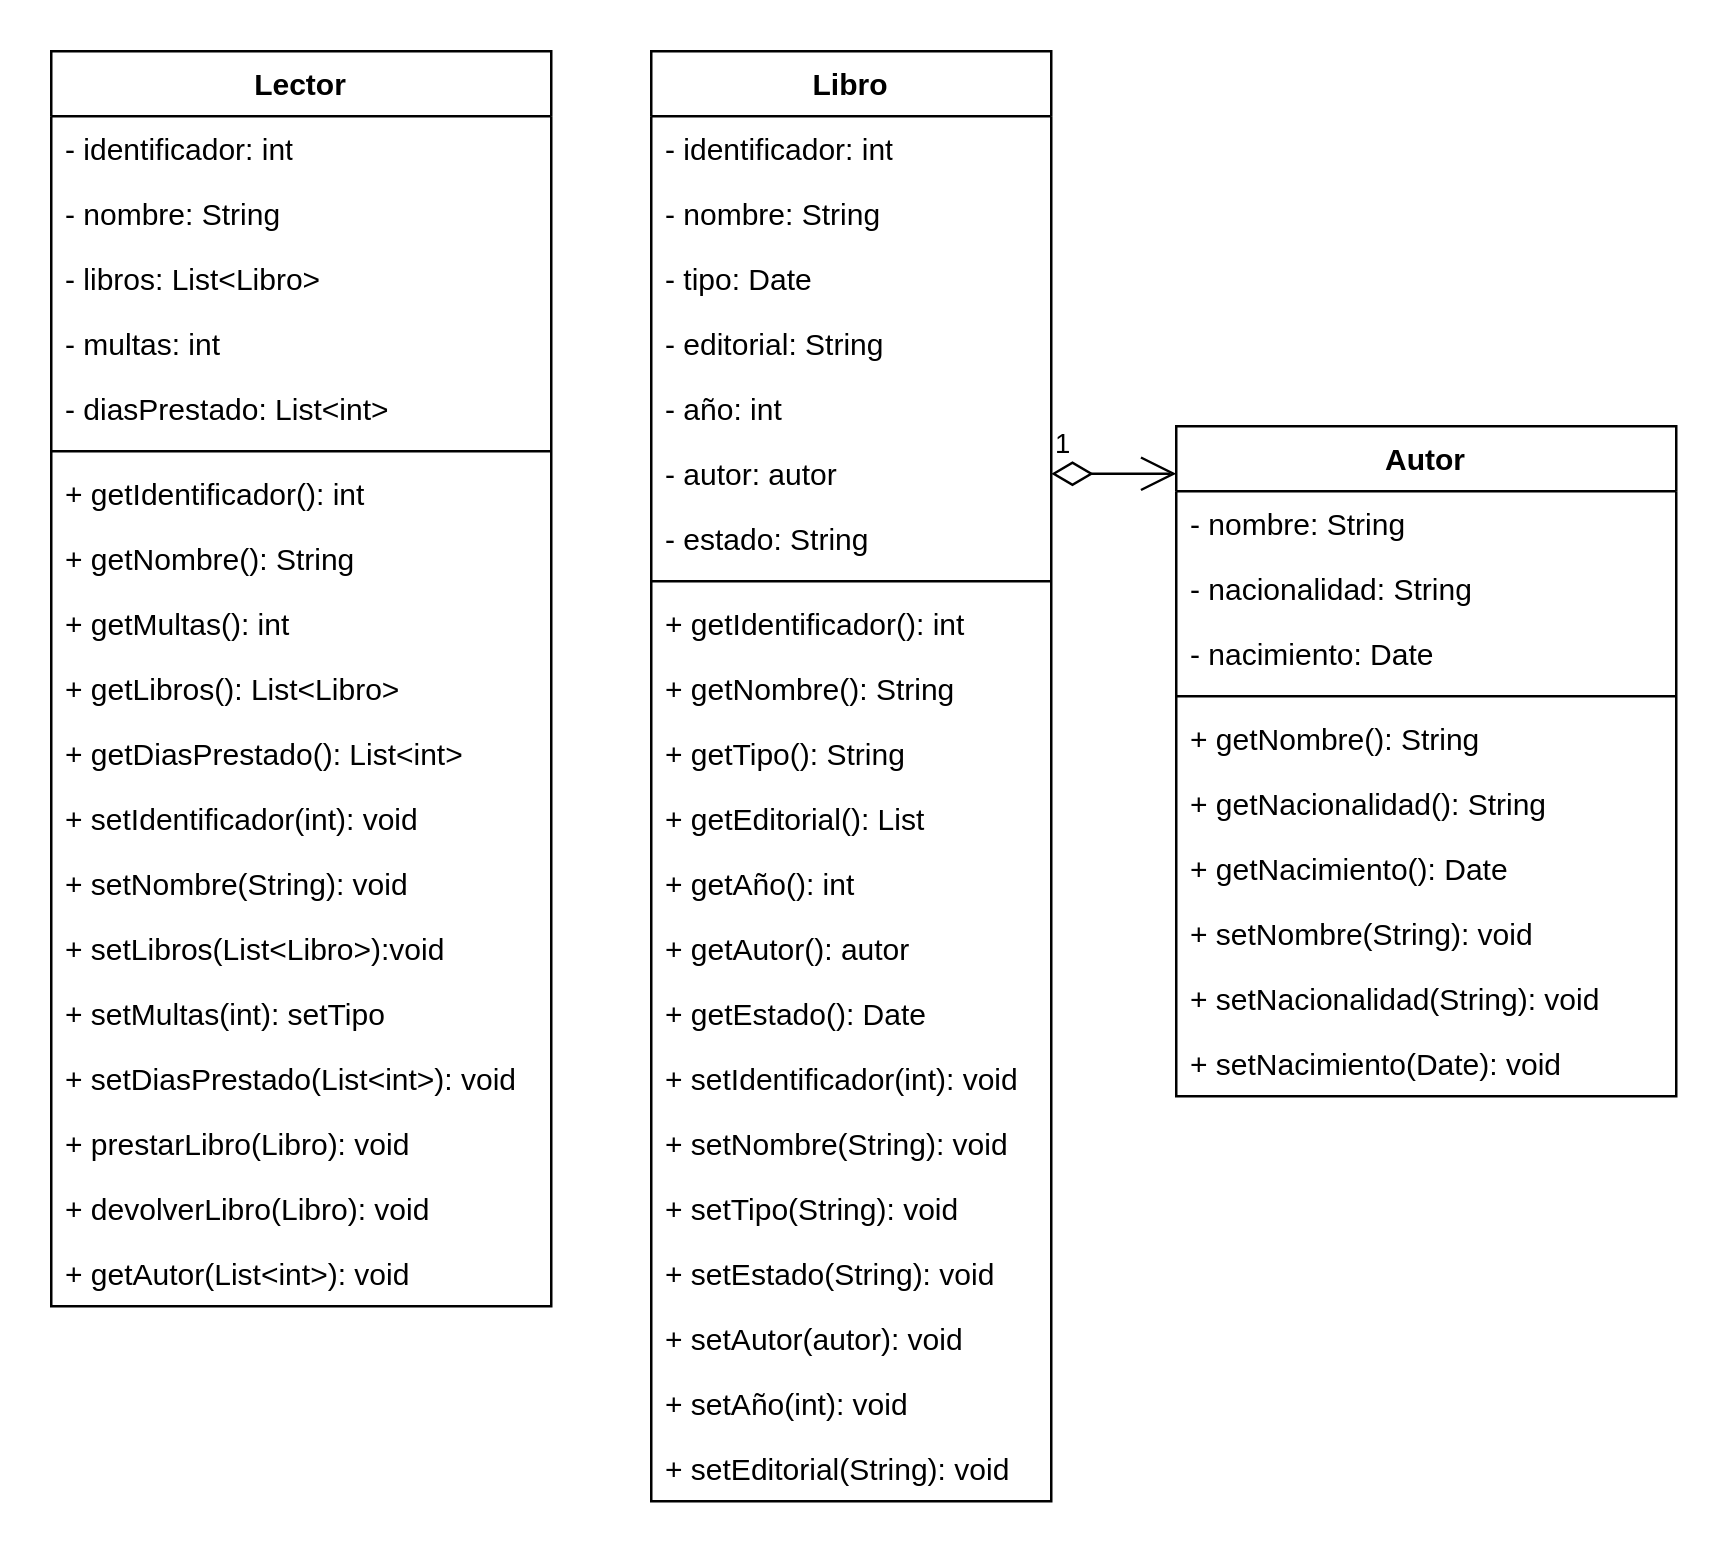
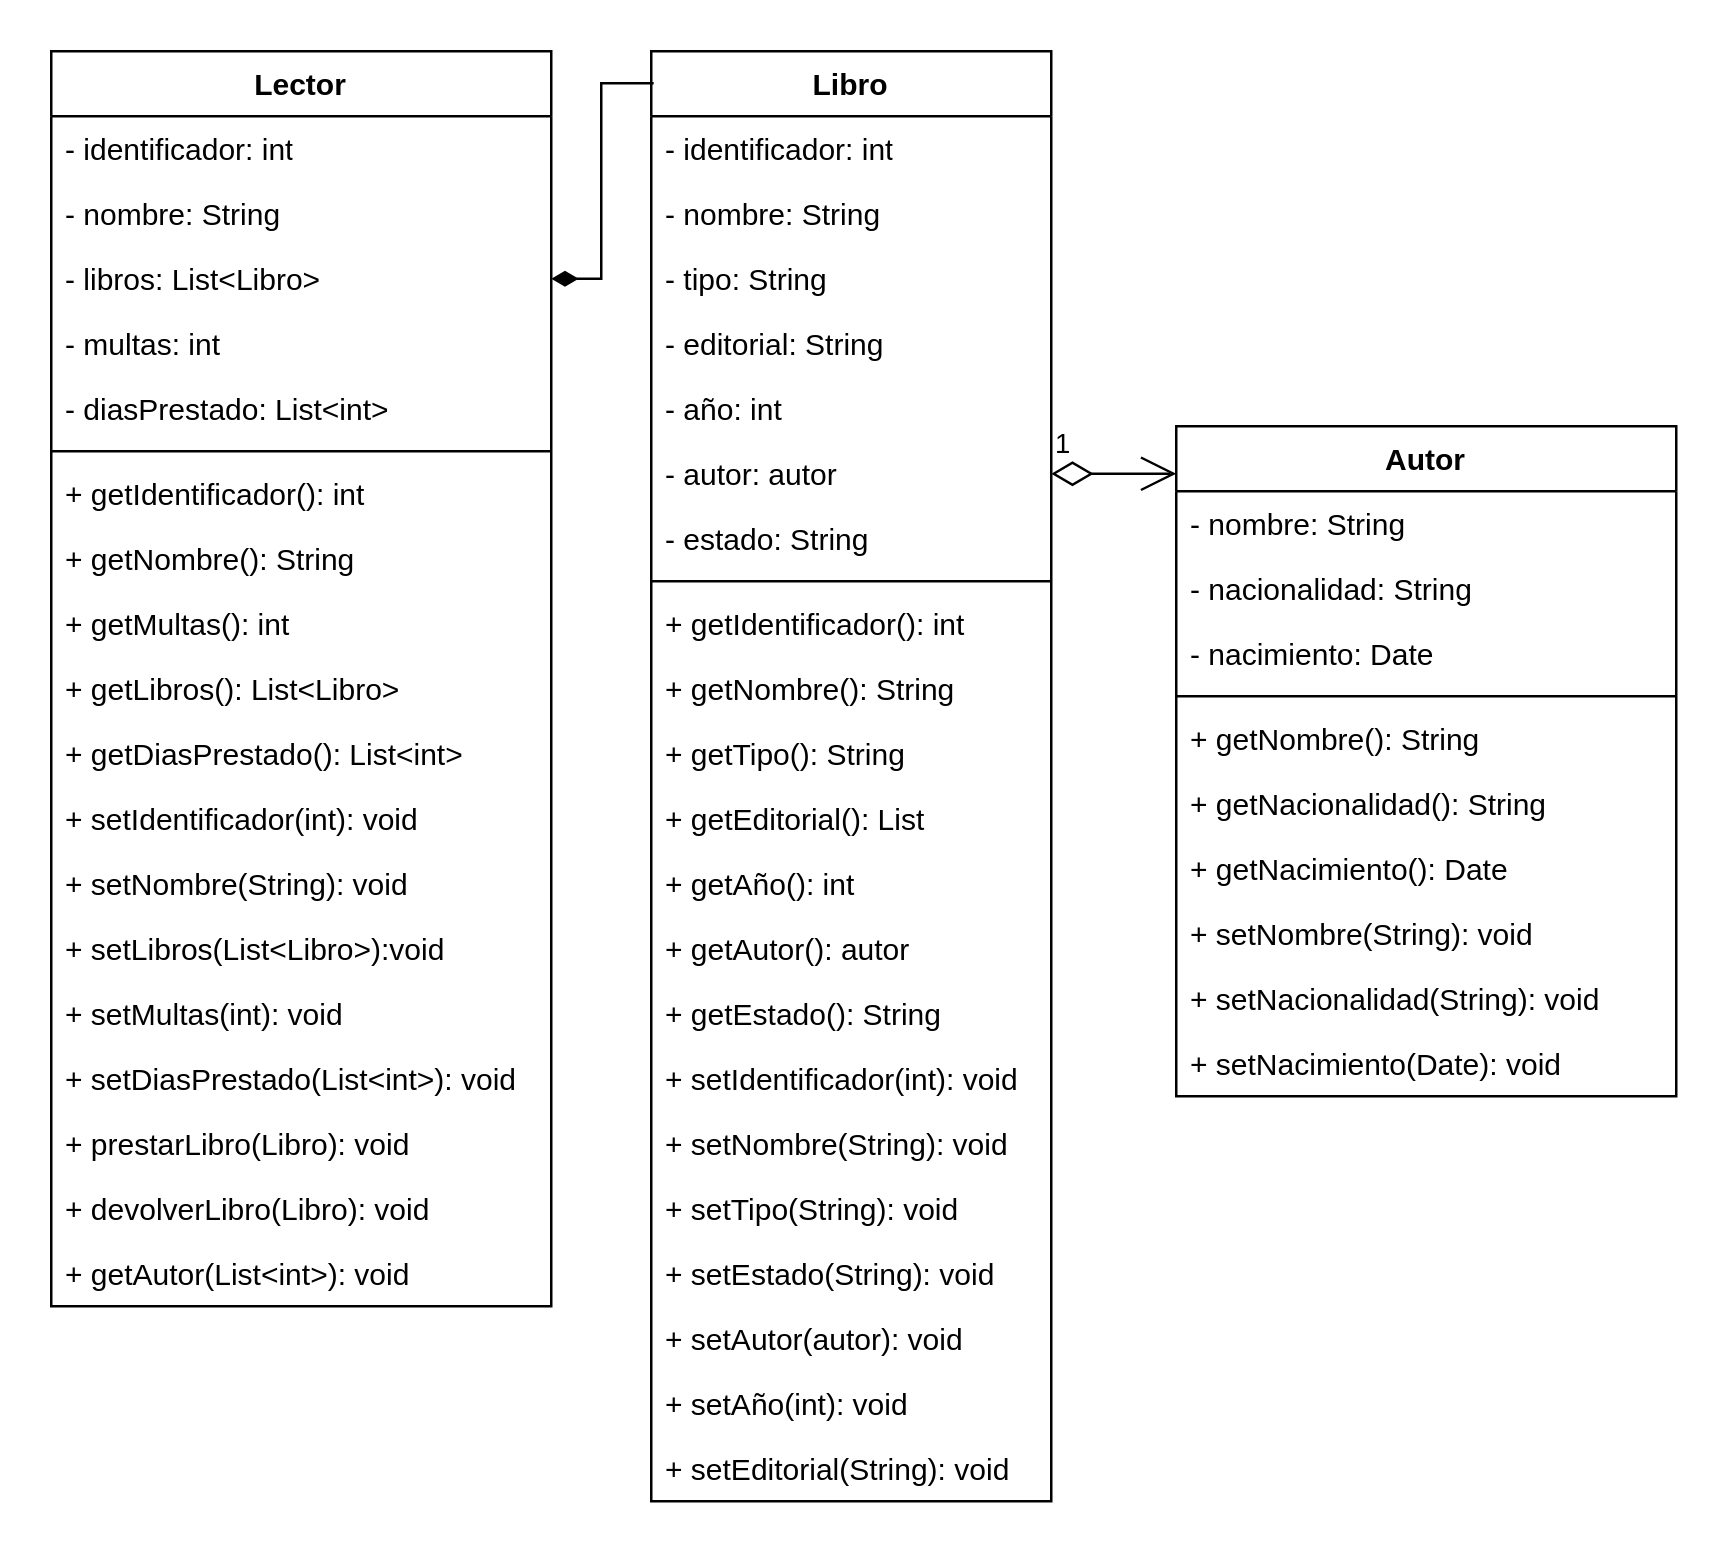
edge "Libro" -> "- libros: List<Libro>": added
node "- tipo: Date": label "- tipo: Date" -> "- tipo: String"
node "+ setMultas(int): setTipo": label "+ setMultas(int): setTipo" -> "+ setMultas(int): void"
node "+ getEstado(): Date": label "+ getEstado(): Date" -> "+ getEstado(): String"
